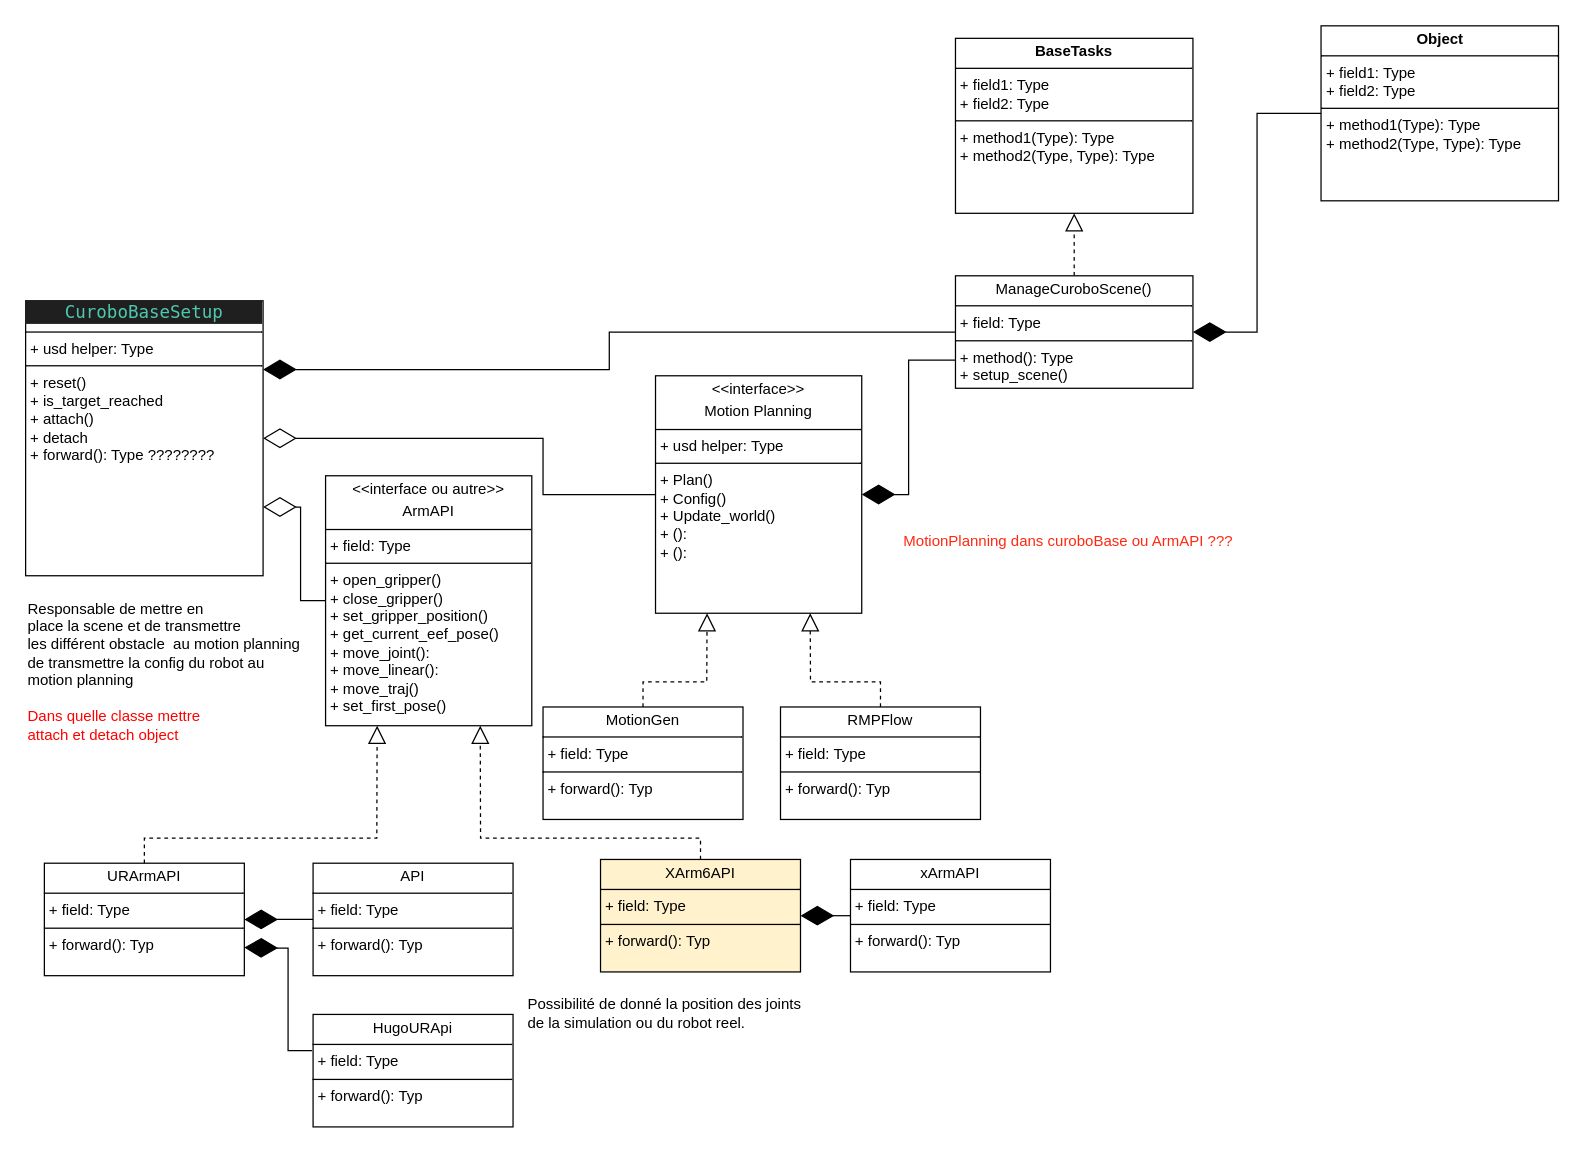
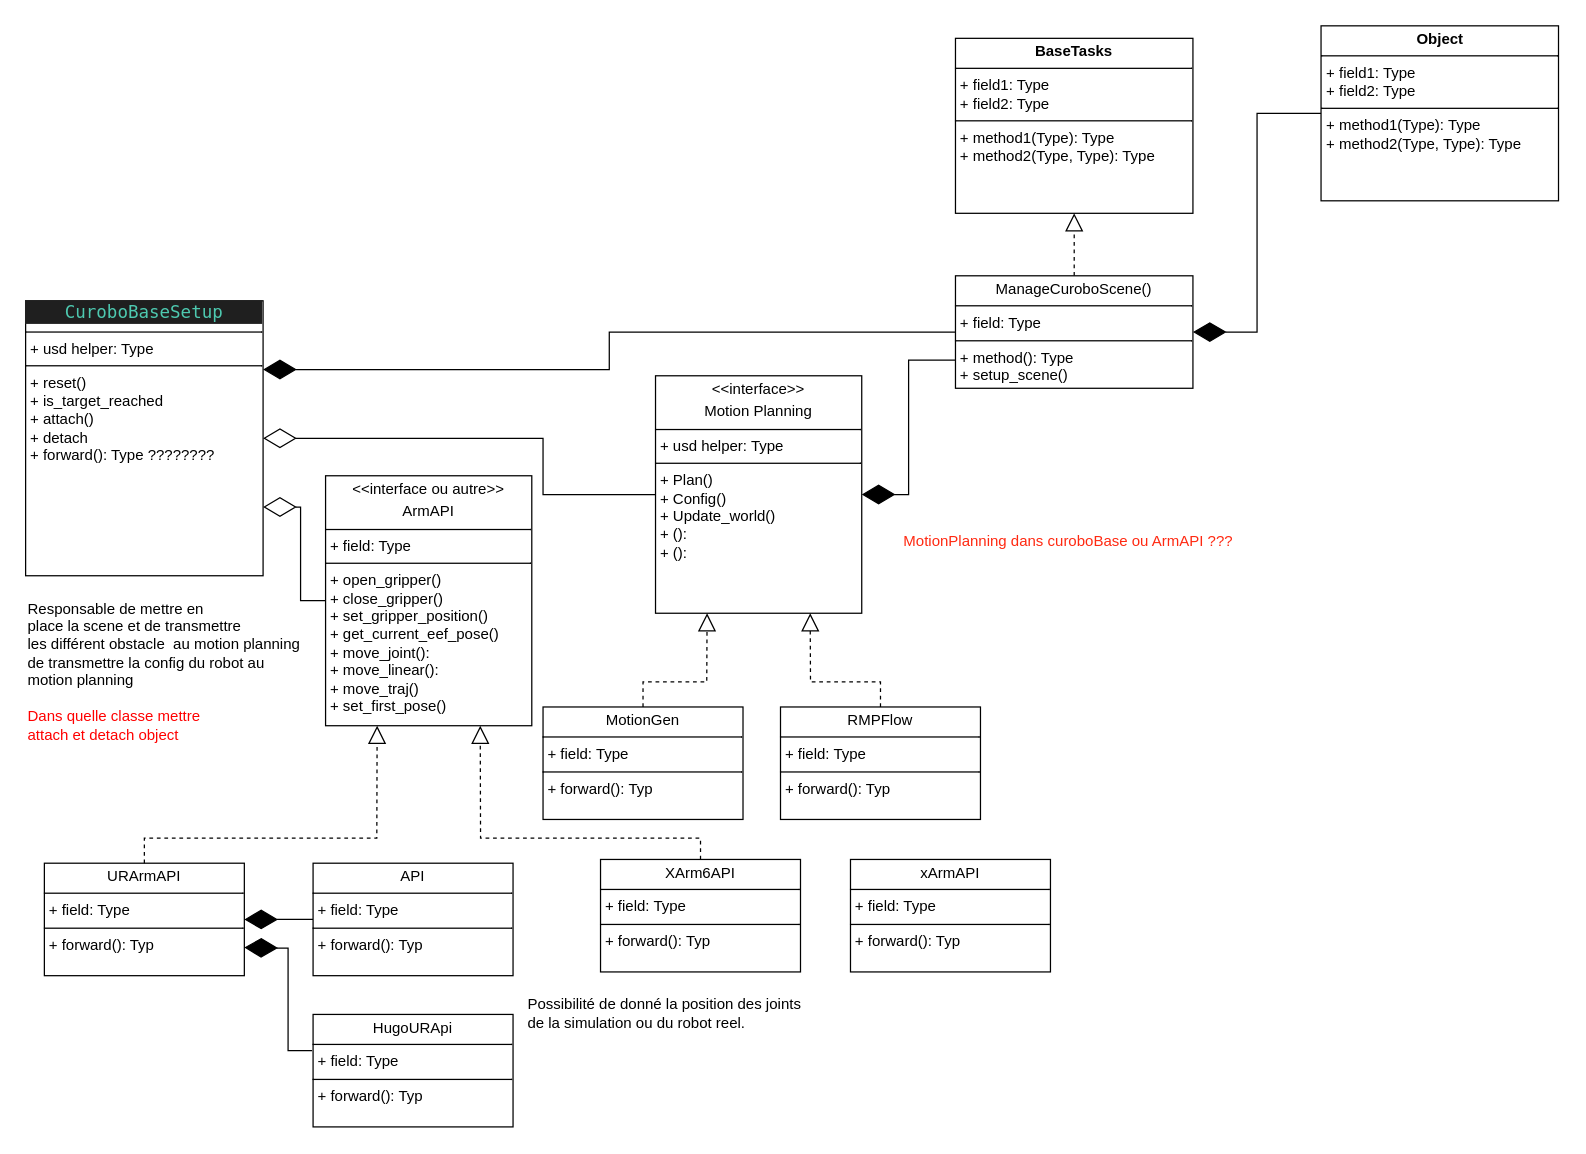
node "XArm6API + field: Type + forward(): Typ": fillcolor #fff2cc -> #ffffff
edge "xArmAPI + field: Type + forward(): Typ" -> "XArm6API + field: Type + forward(): Typ": removed
